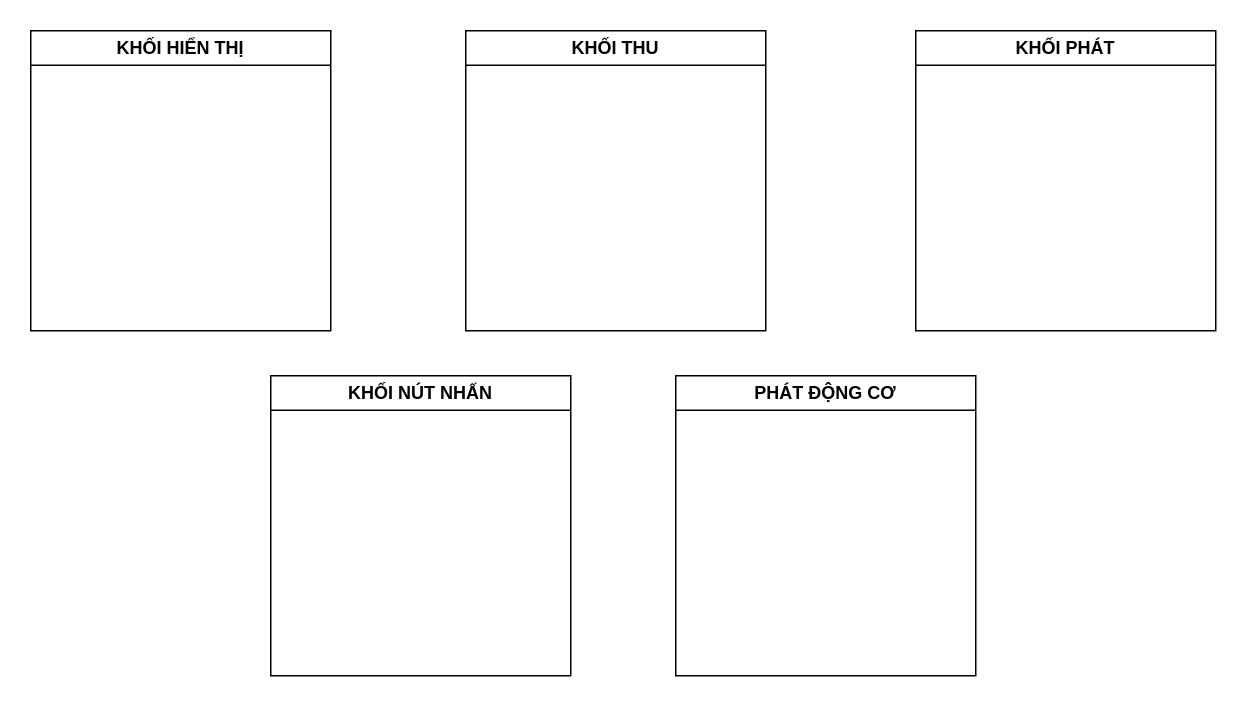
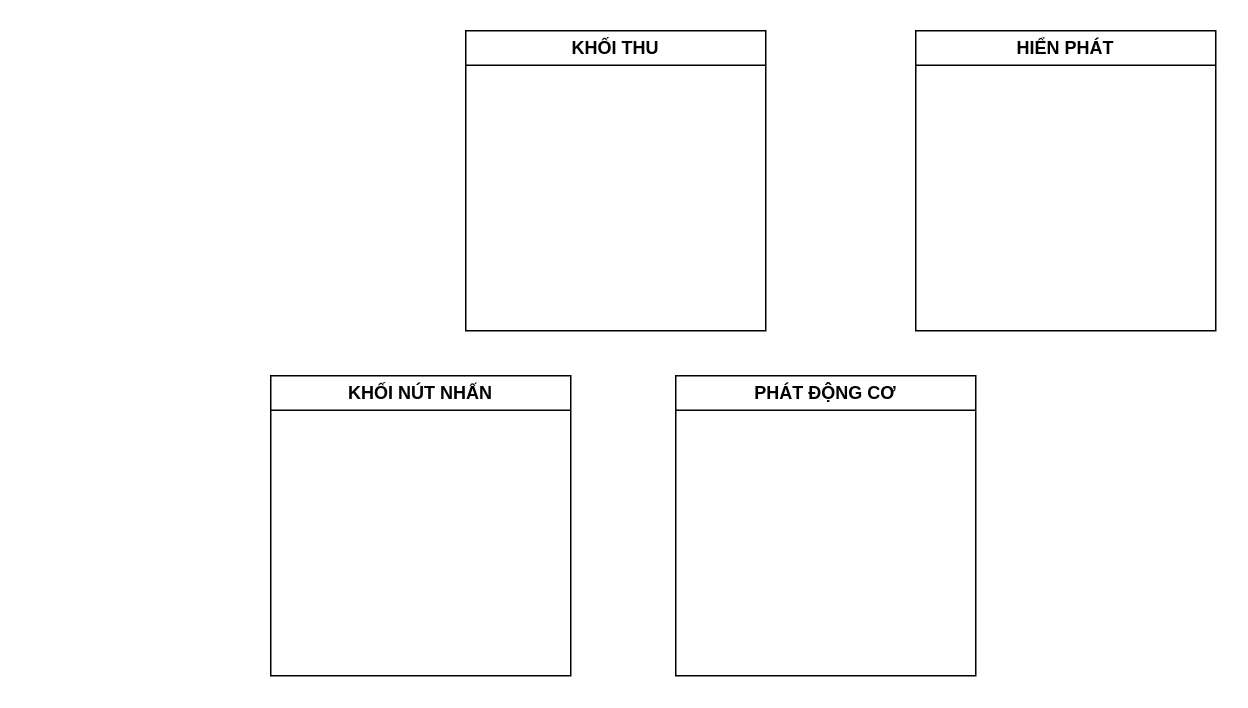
node "KHỐI PHÁT": label "KHỐI PHÁT" -> "HIỂN PHÁT"
node "KHỐI HIỂN THỊ": removed
